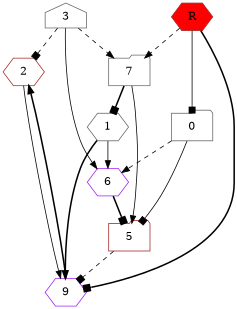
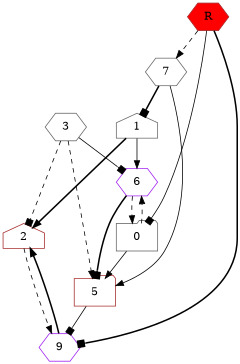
node "3": shape house -> hexagon
edge "3" -> "7": now "3" -> "5"
node "2": shape hexagon -> house
node "7": shape folder -> hexagon
edge "3" -> "6": arrowhead normal -> box
node "1": shape hexagon -> house
edge "2" -> "9": style solid -> dashed
edge "0" -> "5": arrowhead box -> normal
edge "1" -> "9": now "1" -> "2"
edge "6" -> "0": added
edge "5" -> "9": style dashed -> solid
